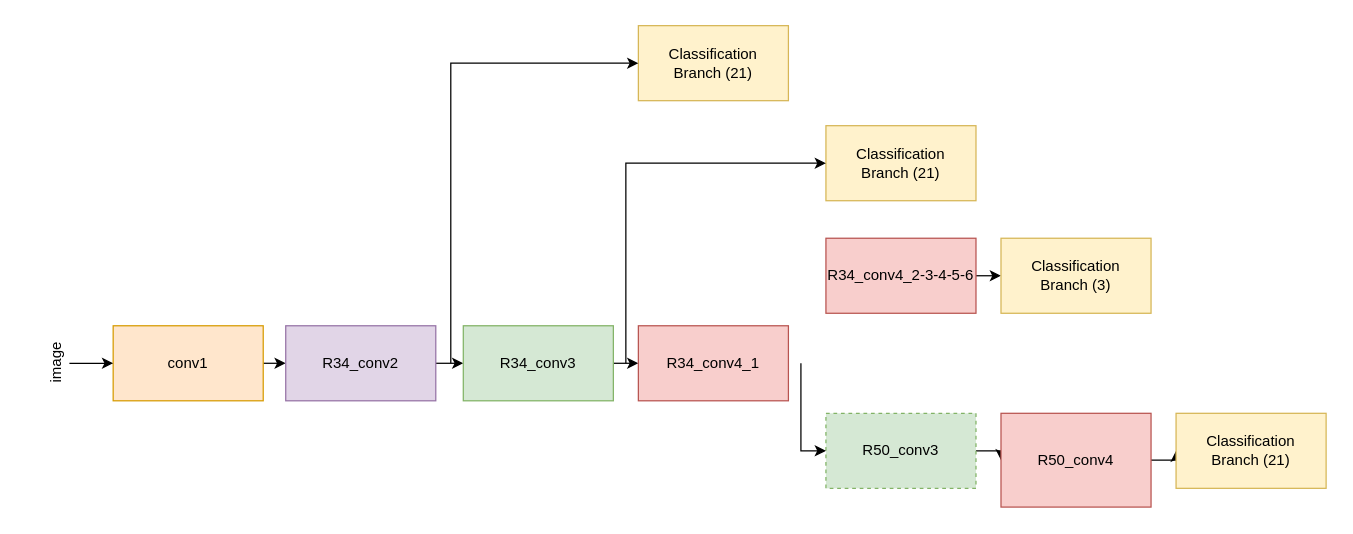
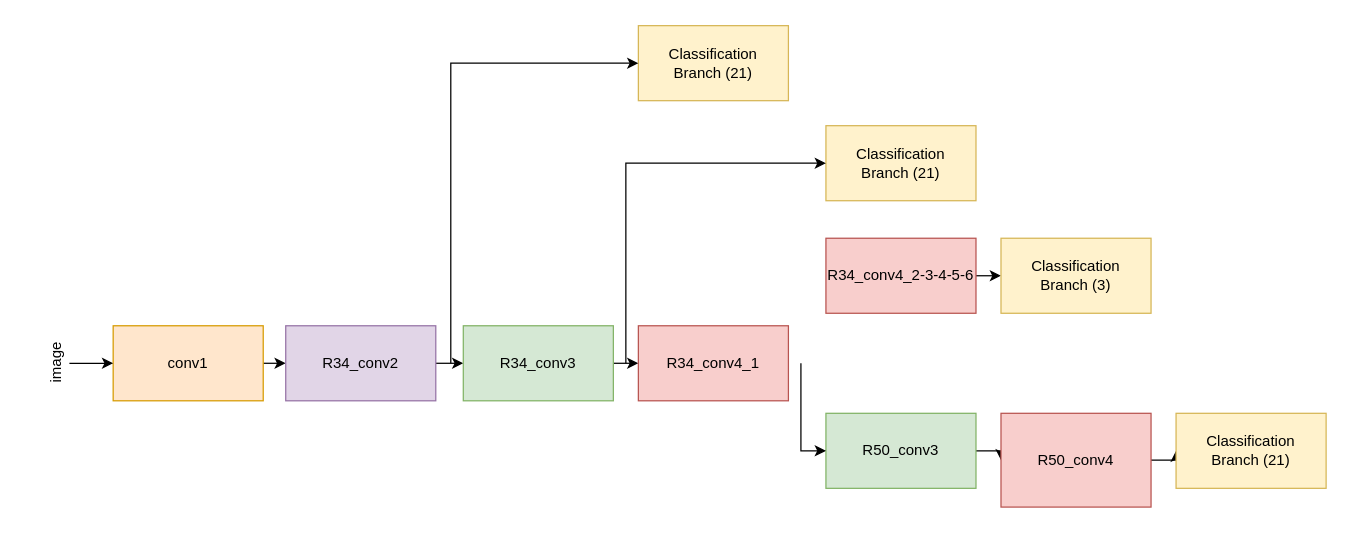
node "R50_conv3": style dashed -> solid
